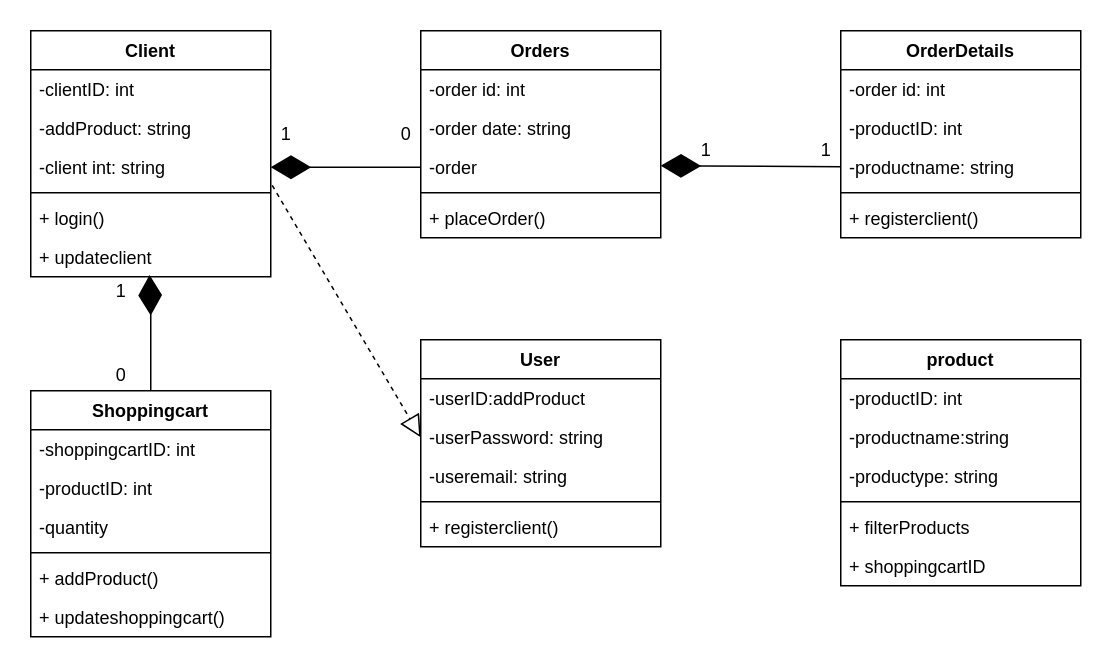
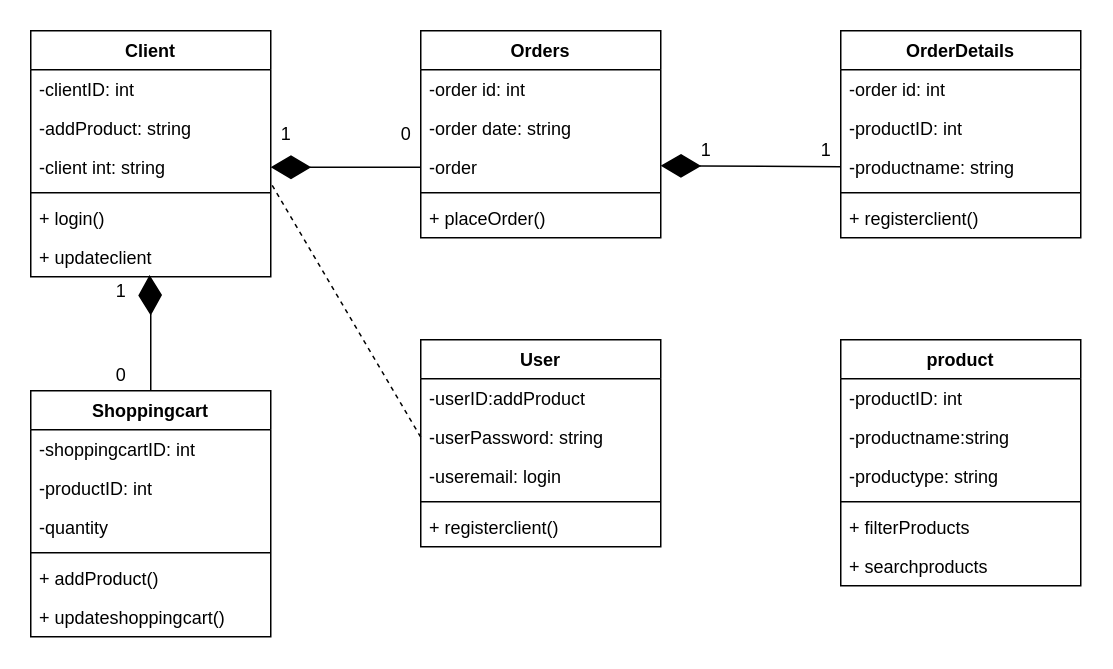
edge "-client int: string" -> "-userPassword: string": arrowhead block -> none
node "-useremail: string": label "-useremail: string" -> "-useremail: login"
node "+ shoppingcartID": label "+ shoppingcartID" -> "+ searchproducts"
